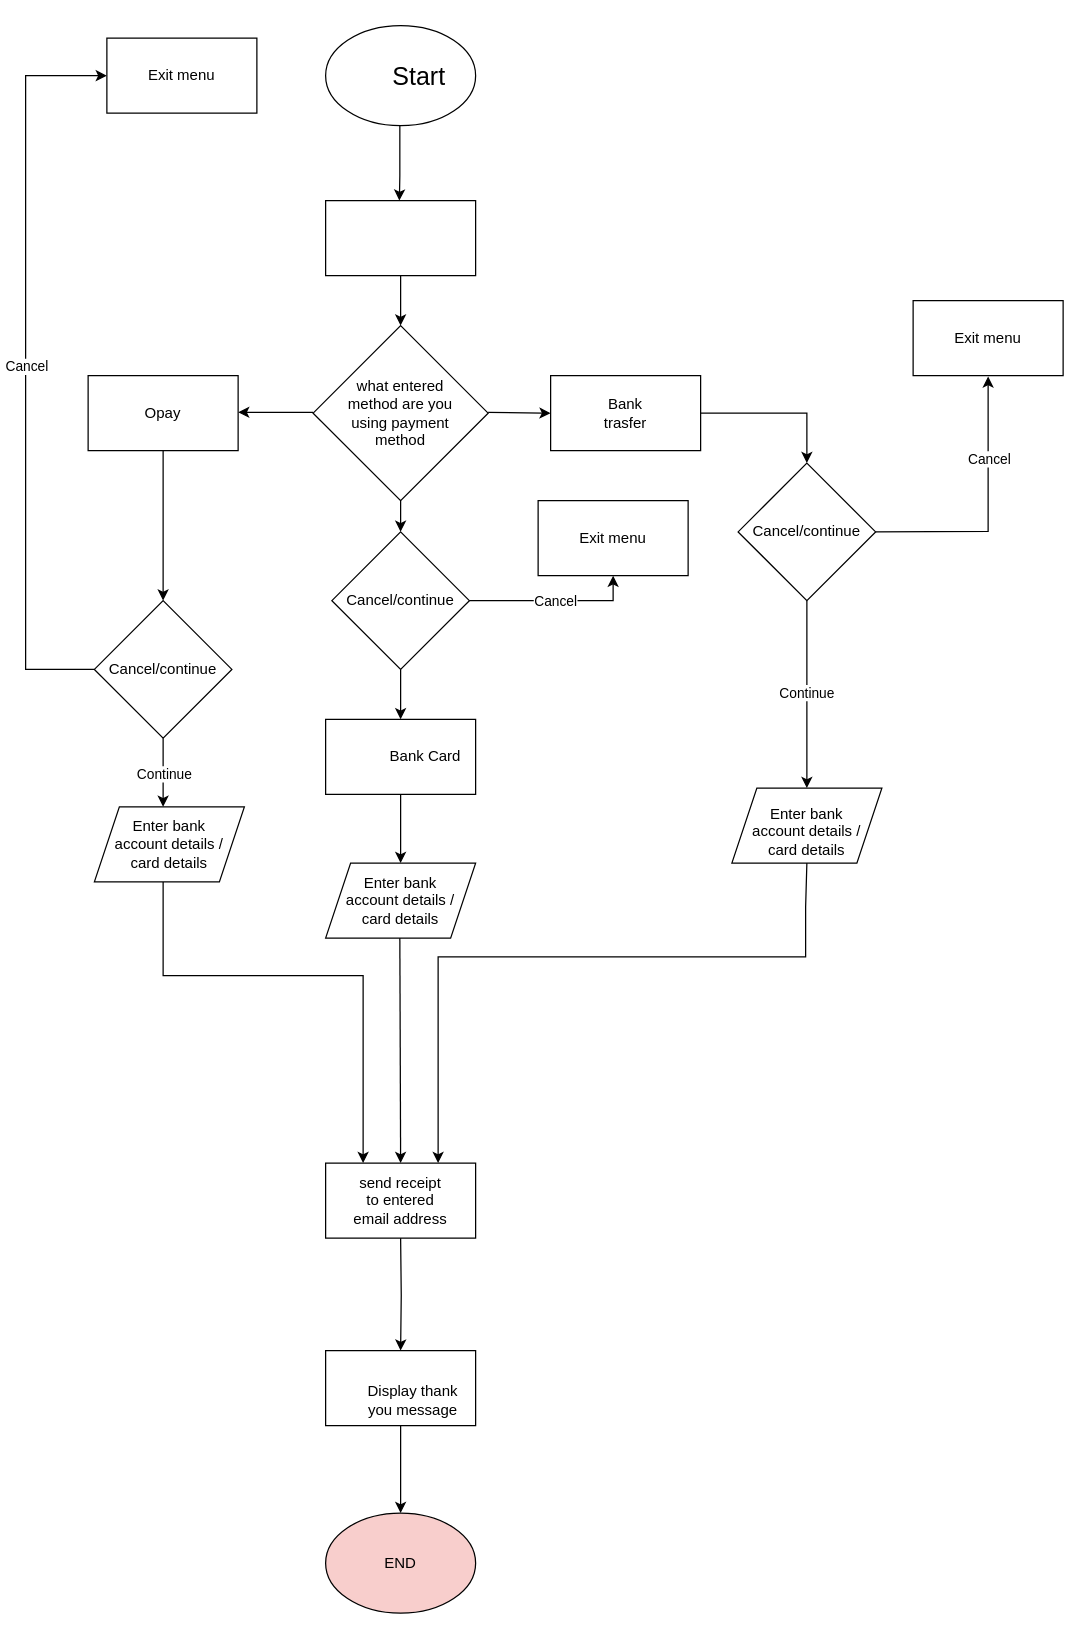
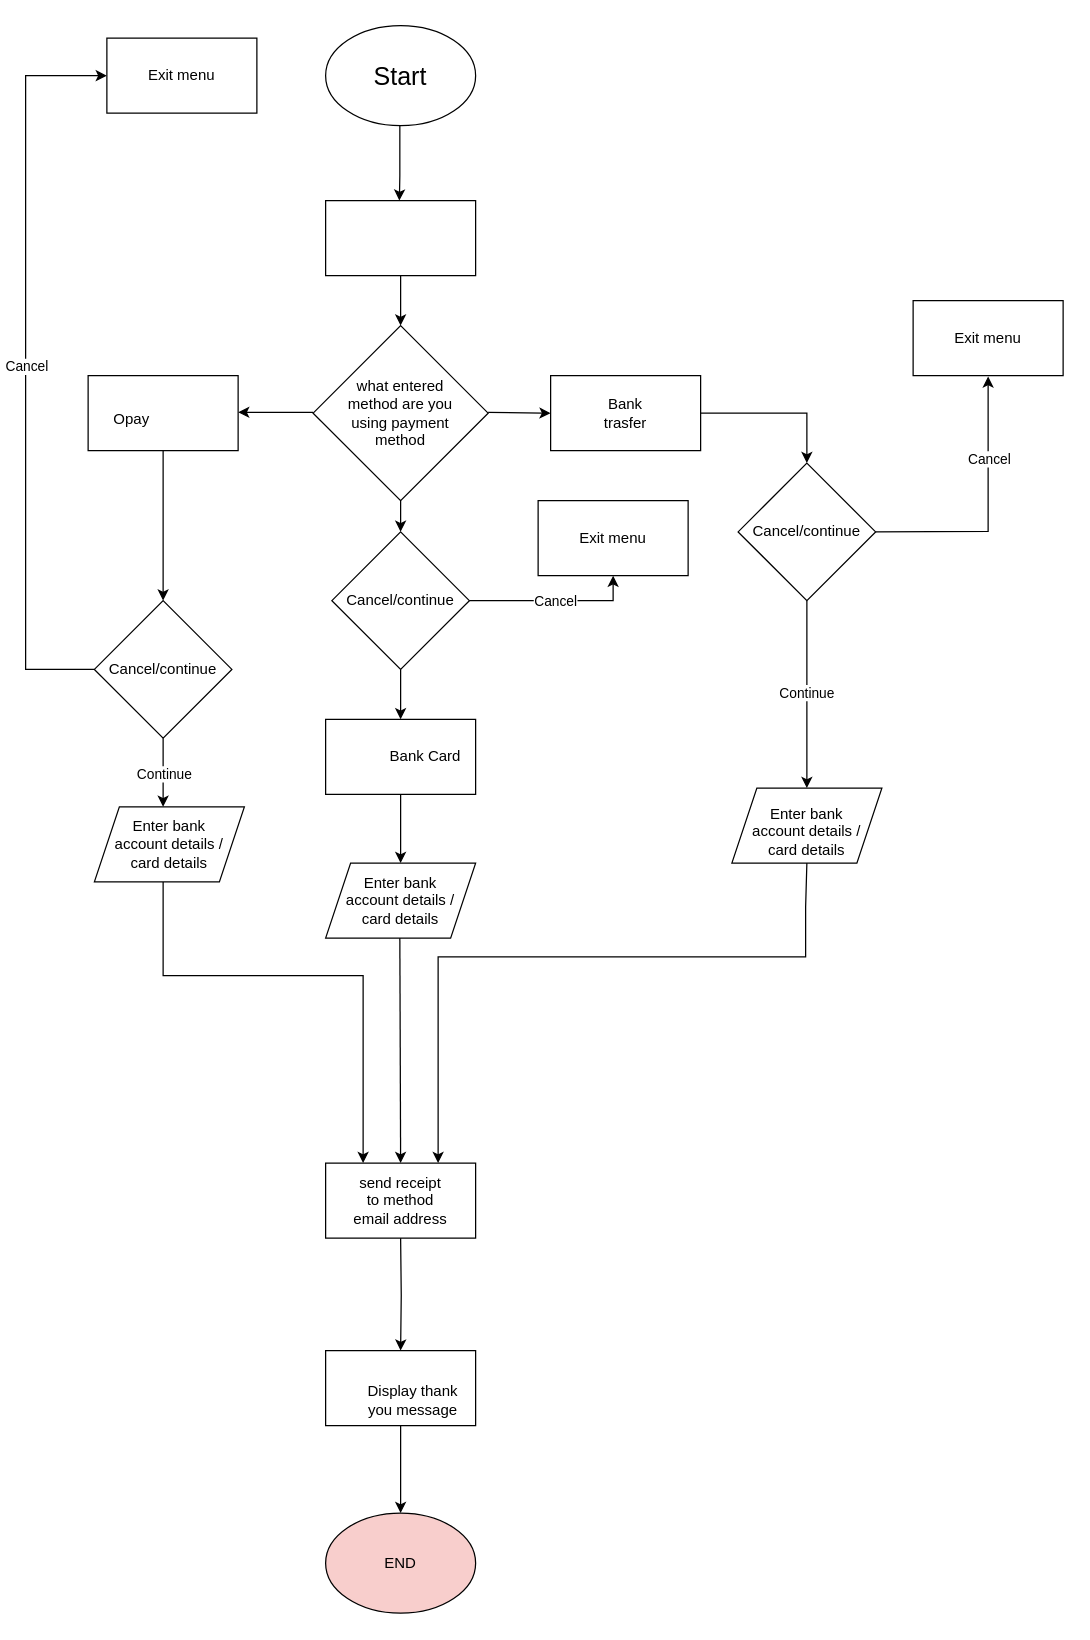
node "Start": moved (419, 76) -> (401, 76)
node "Opay": moved (163, 413) -> (132, 419)
node "send receipt to entered email address": label "send receipt to entered email address" -> "send receipt to method email address"
